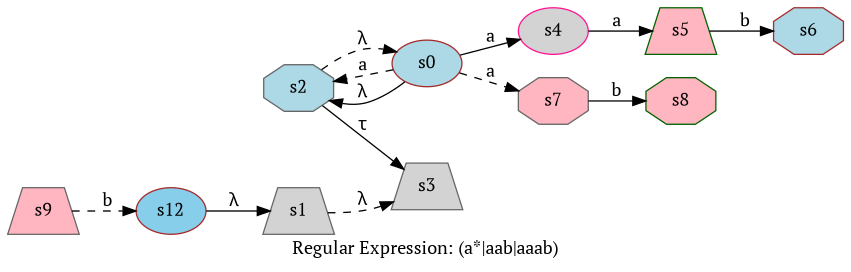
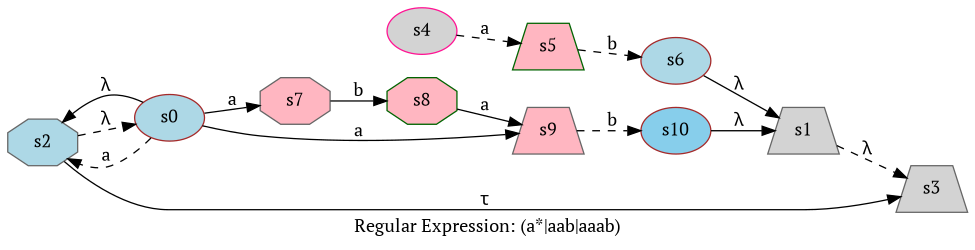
edge "s4" -> "s5": style solid -> dashed
edge "s5" -> "s6": style solid -> dashed
node "s6": shape octagon -> ellipse
edge "s0" -> "s4": now "s0" -> "s9"
edge "s0" -> "s7": style dashed -> solid
edge "s6" -> "s1": added, label "λ"
edge "s8" -> "s9": added, label "a"
node "s12": label "s12" -> "s10"
